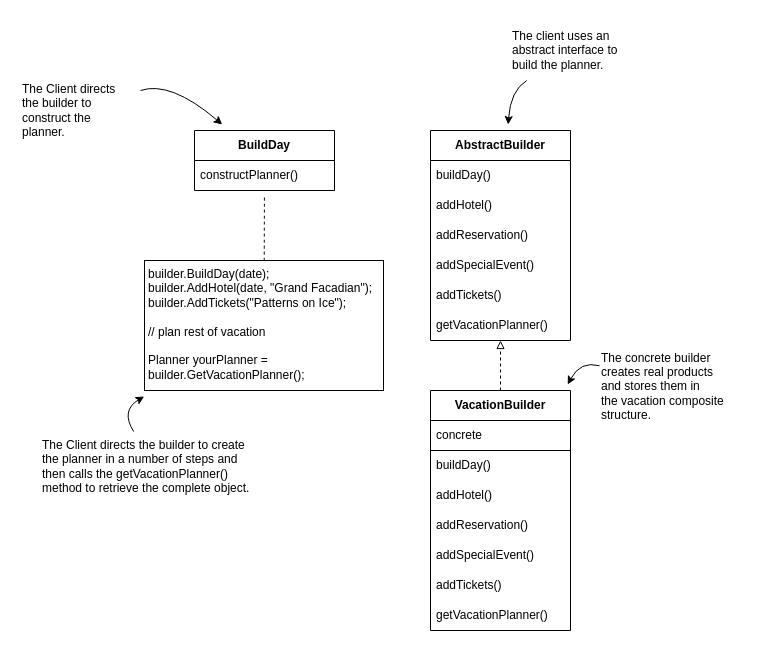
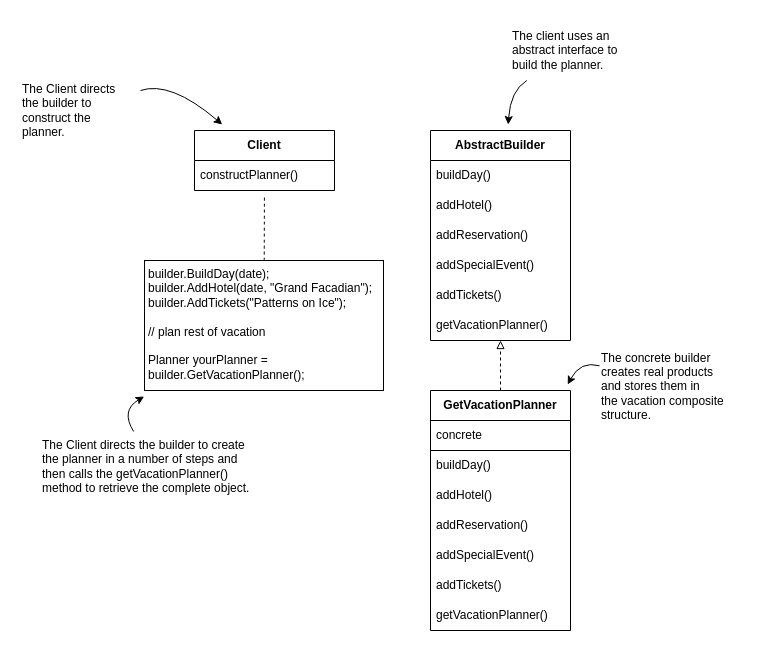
node "BuildDay": label "BuildDay" -> "Client"
node "VacationBuilder": label "VacationBuilder" -> "GetVacationPlanner"
